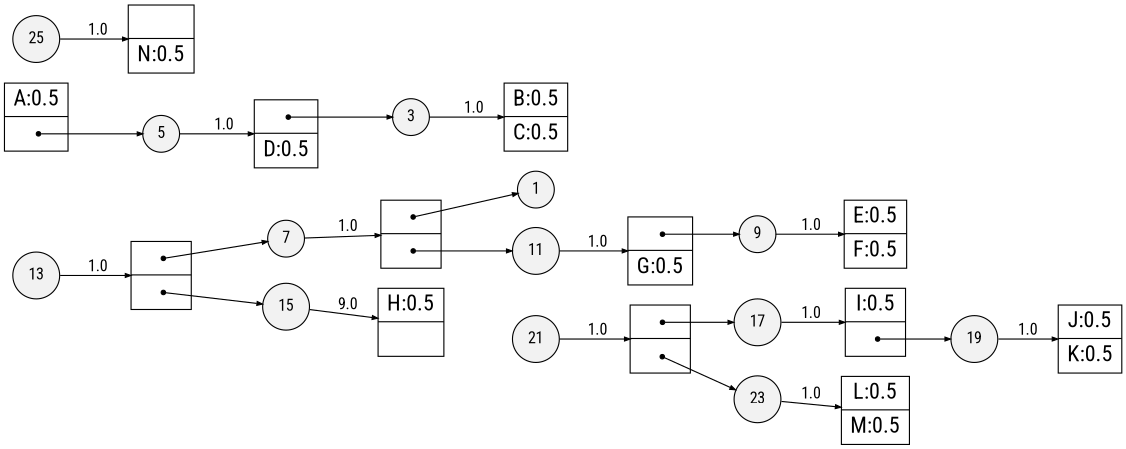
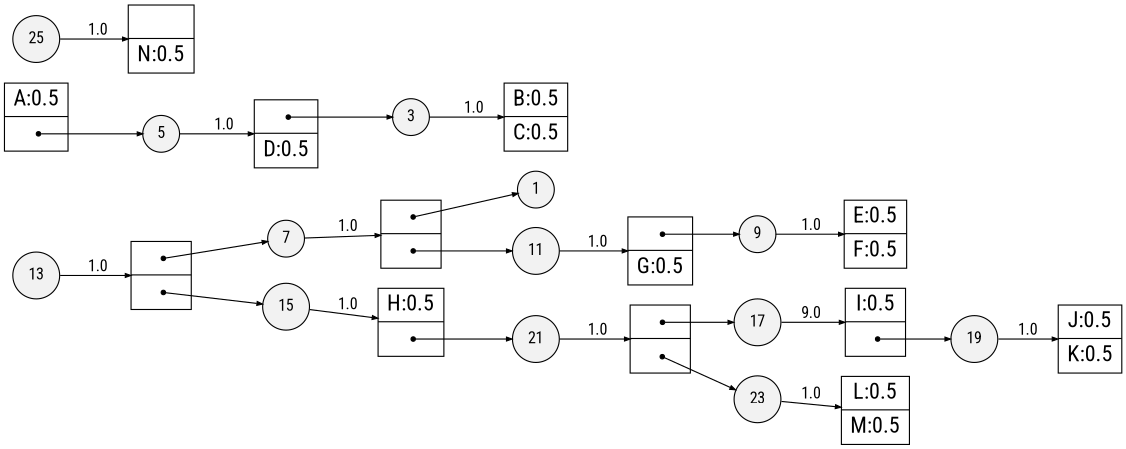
edge "15" -> "H:0.5": label "9.0" -> "1.0"
edge "17" -> "I:0.5": label "1.0" -> "9.0"
edge "H:0.5" -- "21": added
